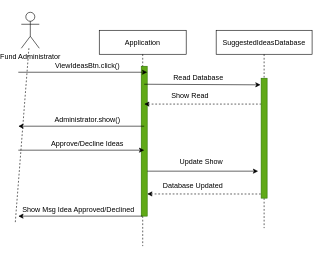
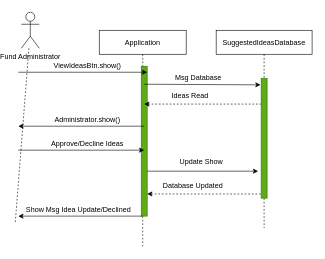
node "ViewIdeasBtn.click()": label "ViewIdeasBtn.click()" -> "ViewIdeasBtn.show()"
node "Read Database": label "Read Database" -> "Msg Database"
node "Show Read": label "Show Read" -> "Ideas Read"
node "Show Msg Idea Approved/Declined": label "Show Msg Idea Approved/Declined" -> "Show Msg Idea Update/Declined"
